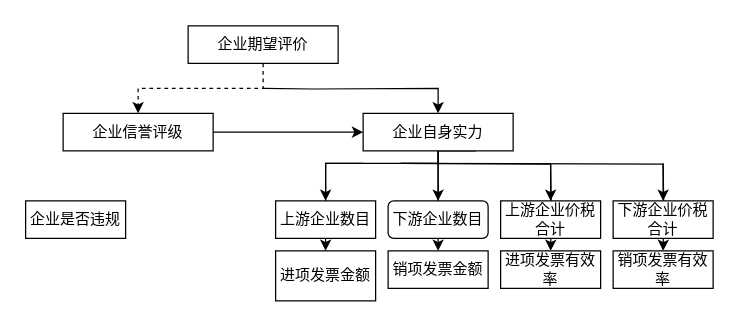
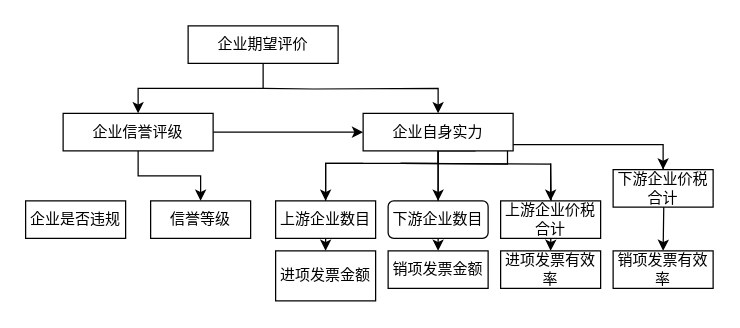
edge "企业期望评价" -> "企业信誉评级": style dashed -> solid
edge "企业信誉评级" -> "信誉等级": added
node "信誉等级": added
node "下游企业价税合计": moved (663, 219) -> (663, 188)
